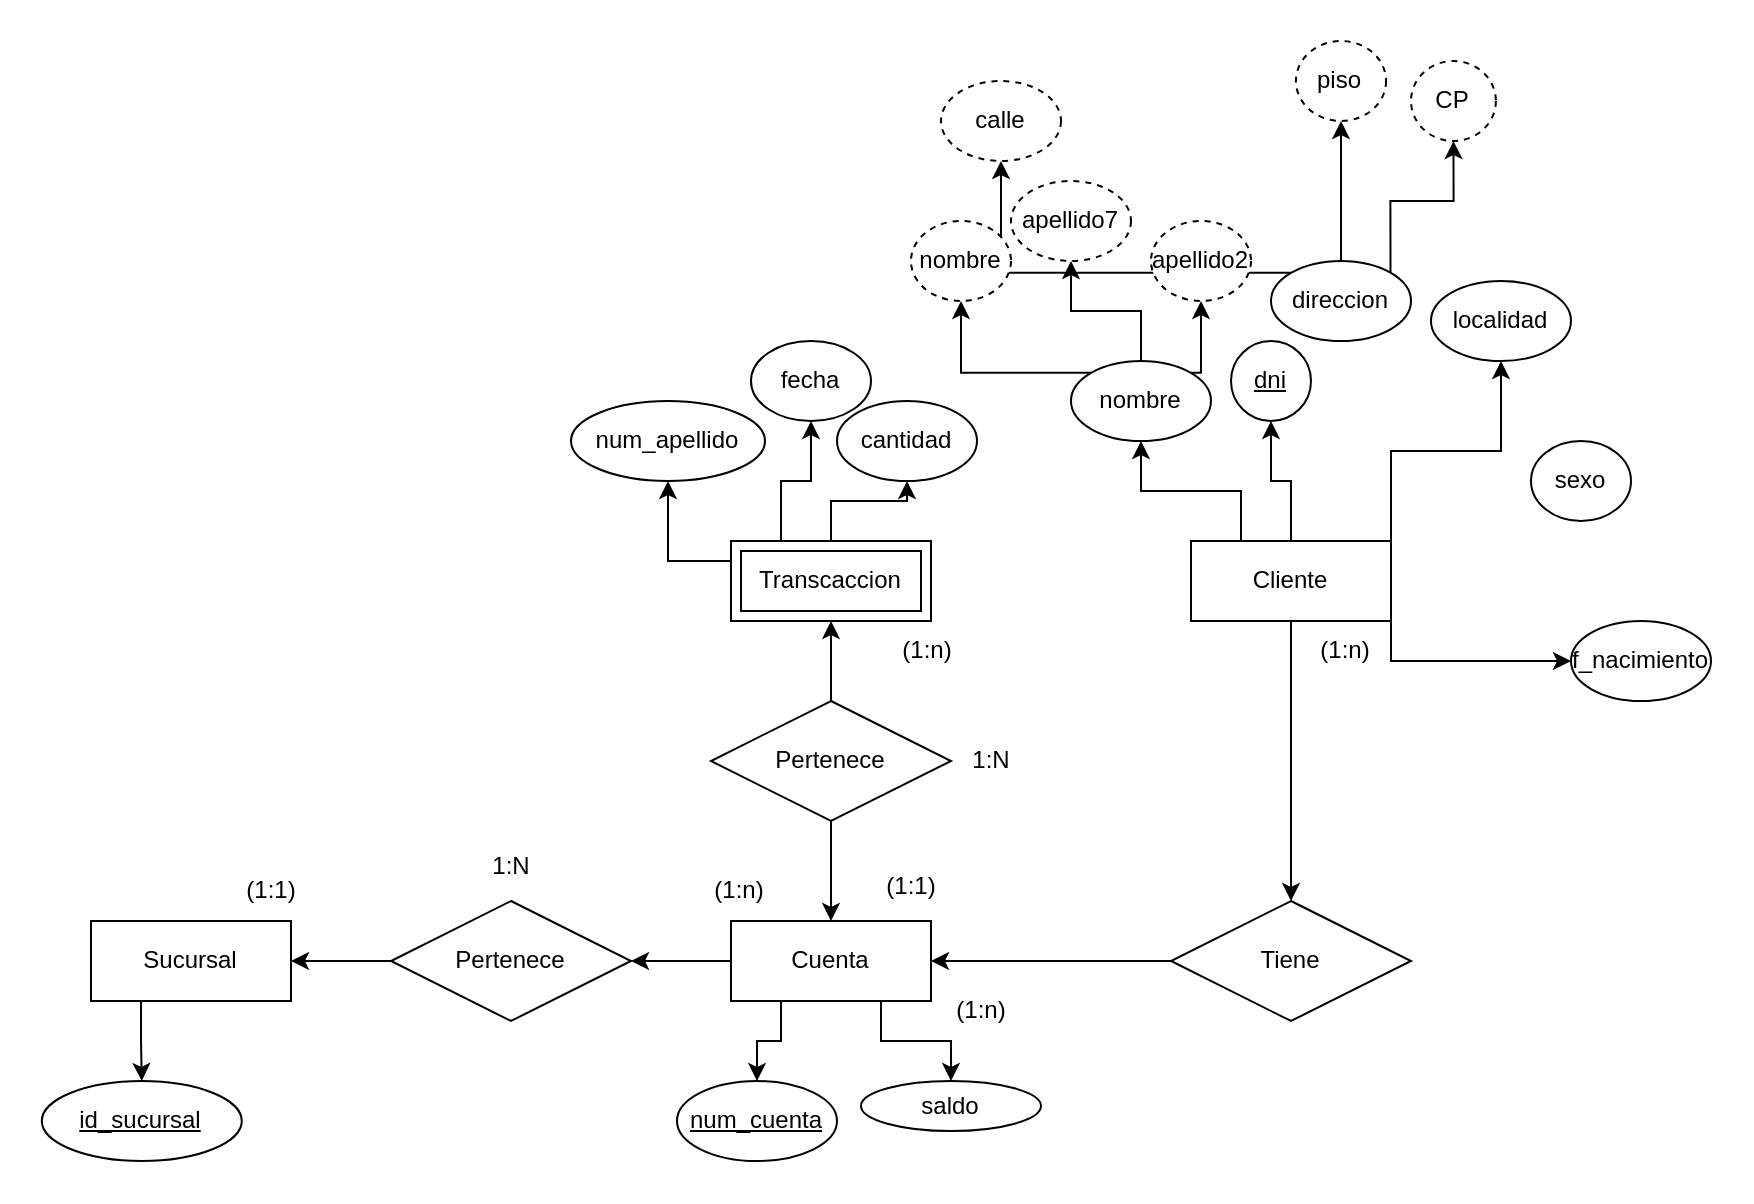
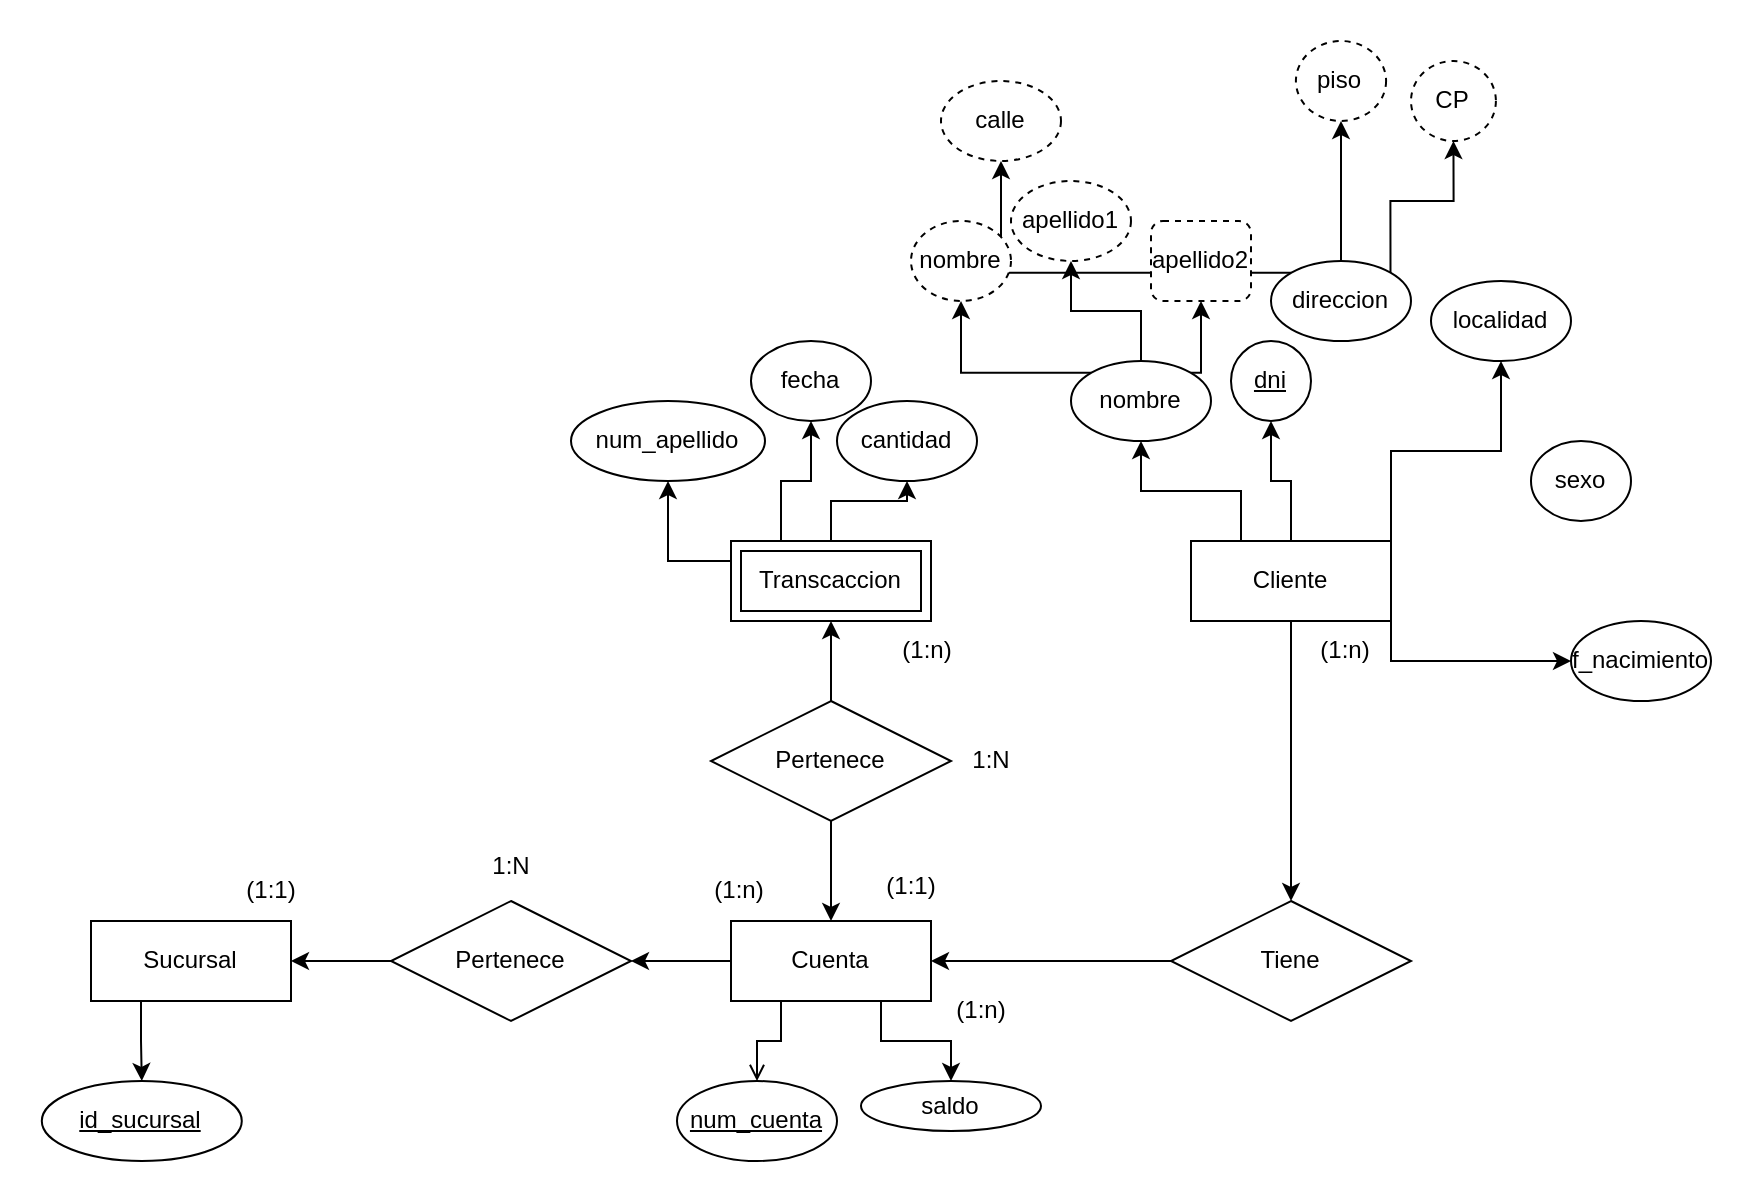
node "apellido7": label "apellido7" -> "apellido1"
node "apellido2": shape ellipse -> rounded rectangle
edge "Cuenta" -> "num_cuenta": arrowhead classic -> open
